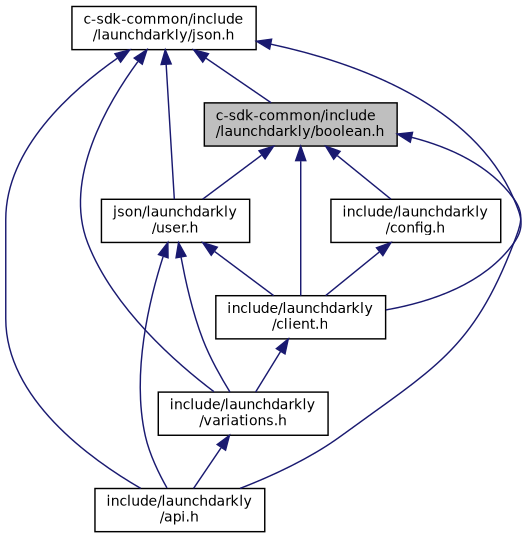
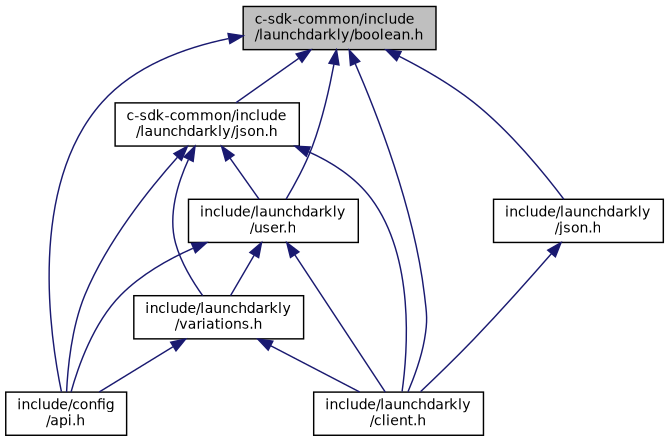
edge "c-sdk-common/include /launchdarkly/boolean.h" -> "c-sdk-common/include /launchdarkly/json.h": reversed
node "json/launchdarkly /user.h": label "json/launchdarkly /user.h" -> "include/launchdarkly /user.h"
node "include/launchdarkly /config.h": label "include/launchdarkly /config.h" -> "include/launchdarkly /json.h"
edge "include/launchdarkly /variations.h" -> "include/launchdarkly /client.h": reversed
node "include/launchdarkly /api.h": label "include/launchdarkly /api.h" -> "include/config /api.h"
